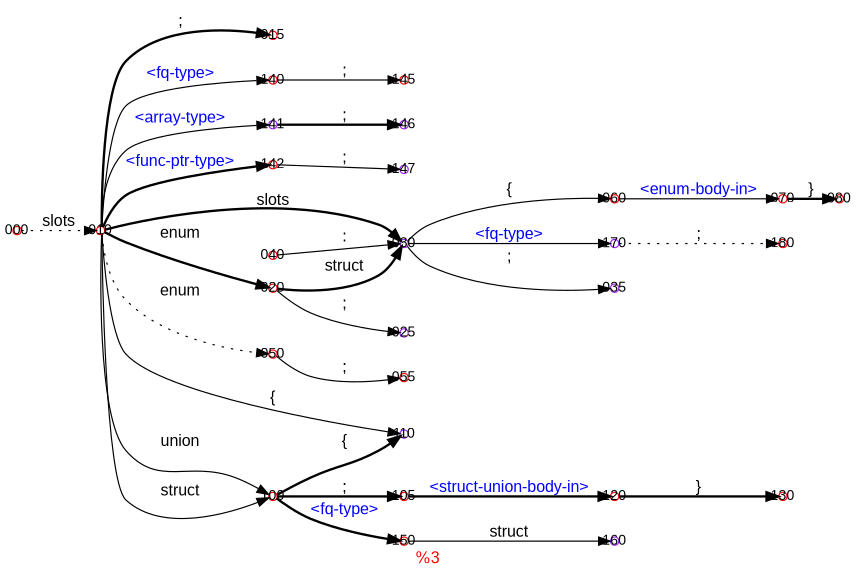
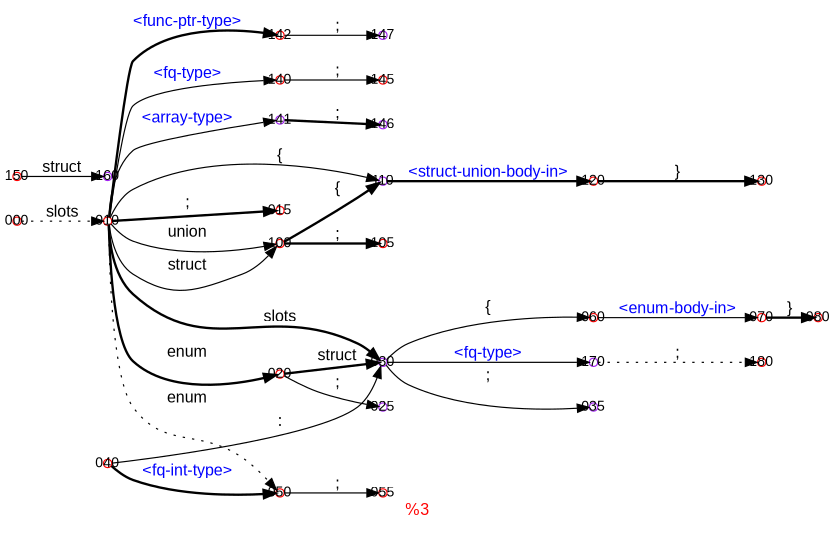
edge "040" -> "050": added, label "<fq-int-type>"
edge "105" -> "120": now "110" -> "120"
edge "100" -> "150": removed, label "<fq-type>"
